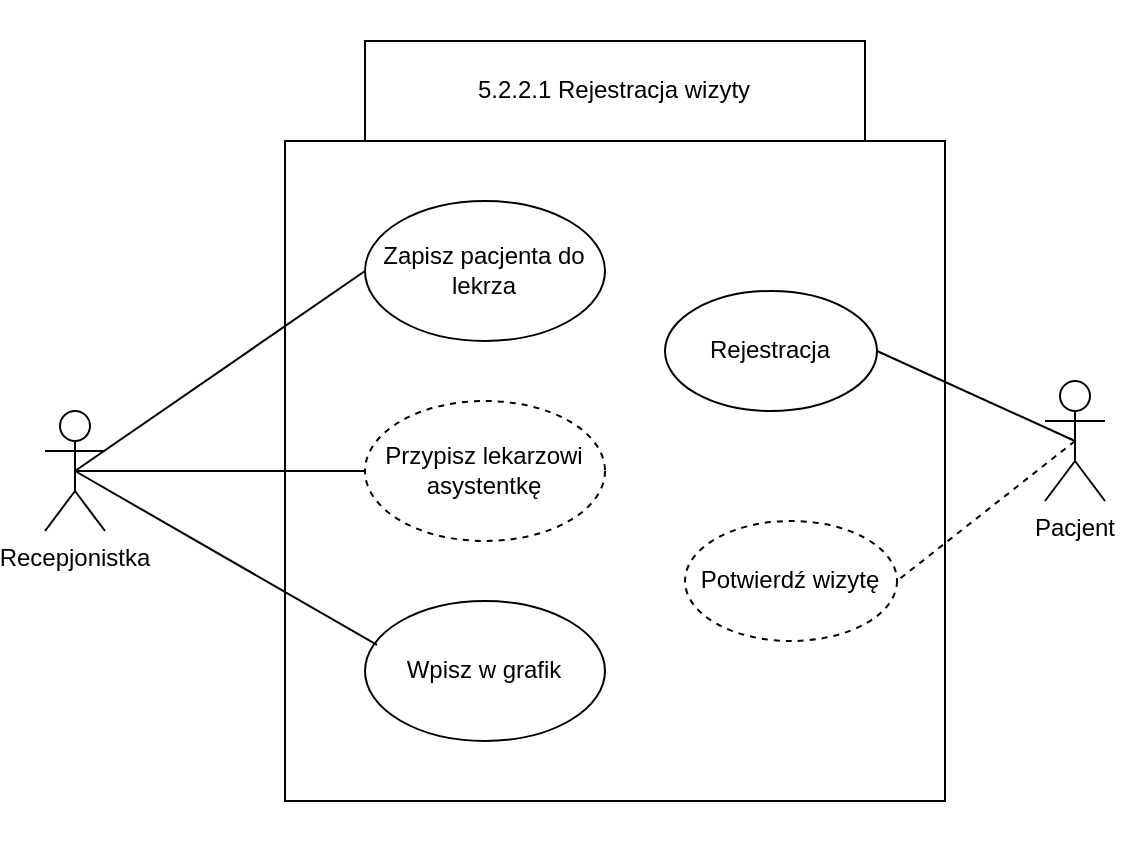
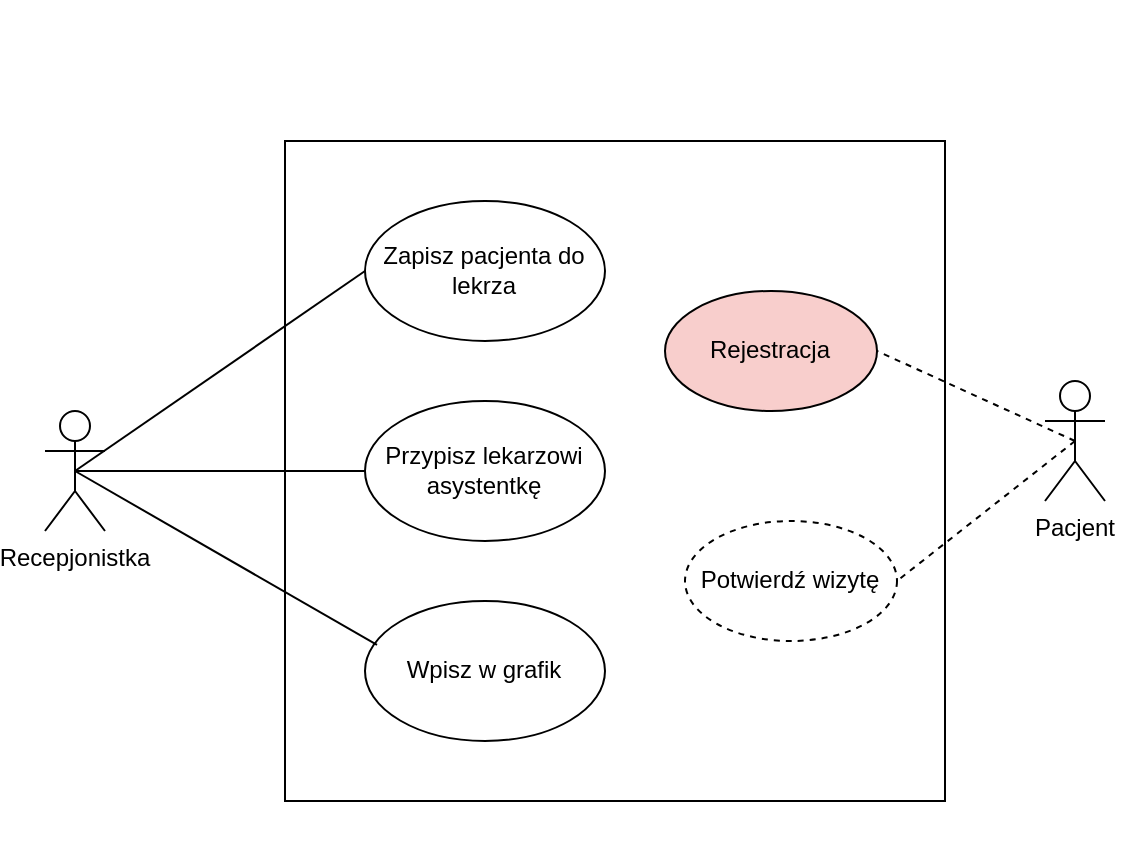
node "5.2.2.1 Rejestracja wizyty": removed
node "Rejestracja": fillcolor #ffffff -> #f8cecc
edge "Rejestracja" -- "Pacjent": style solid -> dashed
node "Przypisz lekarzowi asystentkę": style dashed -> solid
